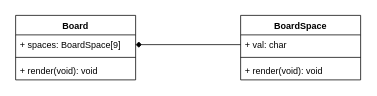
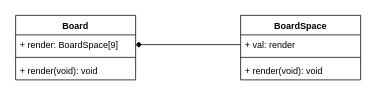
node "+ spaces: BoardSpace[9]": label "+ spaces: BoardSpace[9]" -> "+ render: BoardSpace[9]"
node "+ val: char": label "+ val: char" -> "+ val: render"
